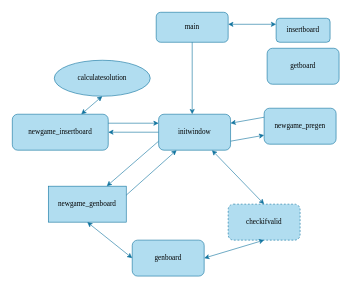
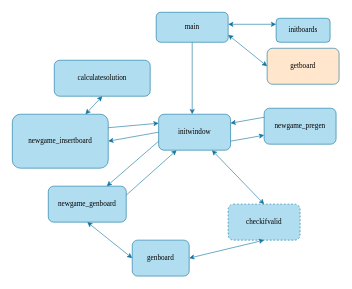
node "insertboard": label "insertboard" -> "initboards"
edge "main" -- "getboard": added
node "getboard": fillcolor #b1ddf0 -> #ffe6cc
node "calculatesolution": shape ellipse -> rounded rectangle
node "newgame_insertboard": size 96x36 -> 96x54
node "newgame_genboard": shape rectangle -> rounded rectangle
node "genboard": size 72x36 -> 57x36
